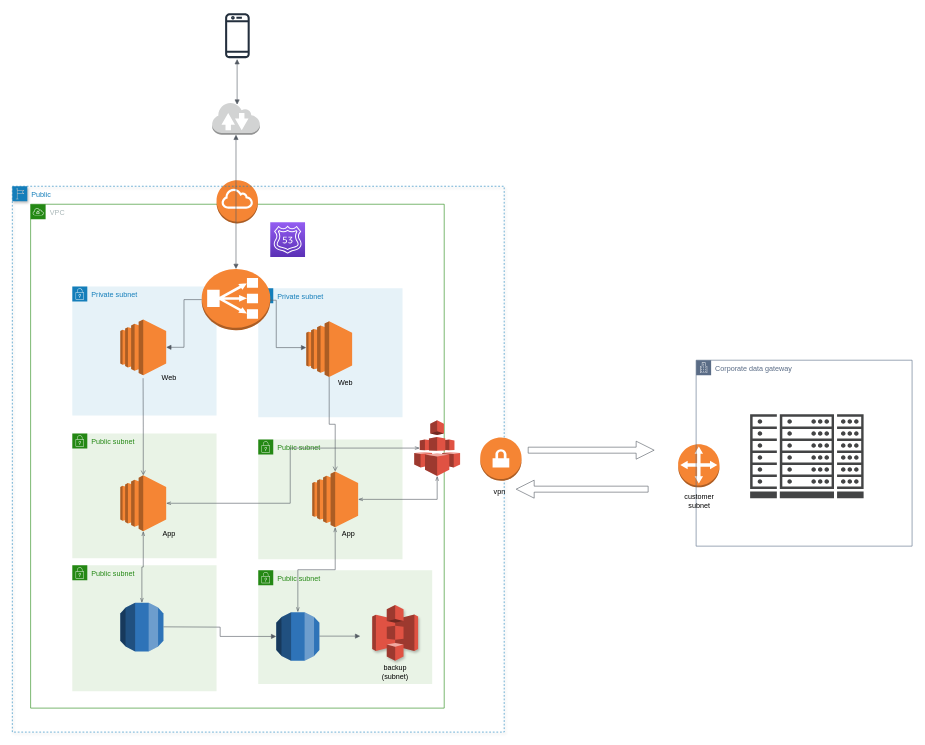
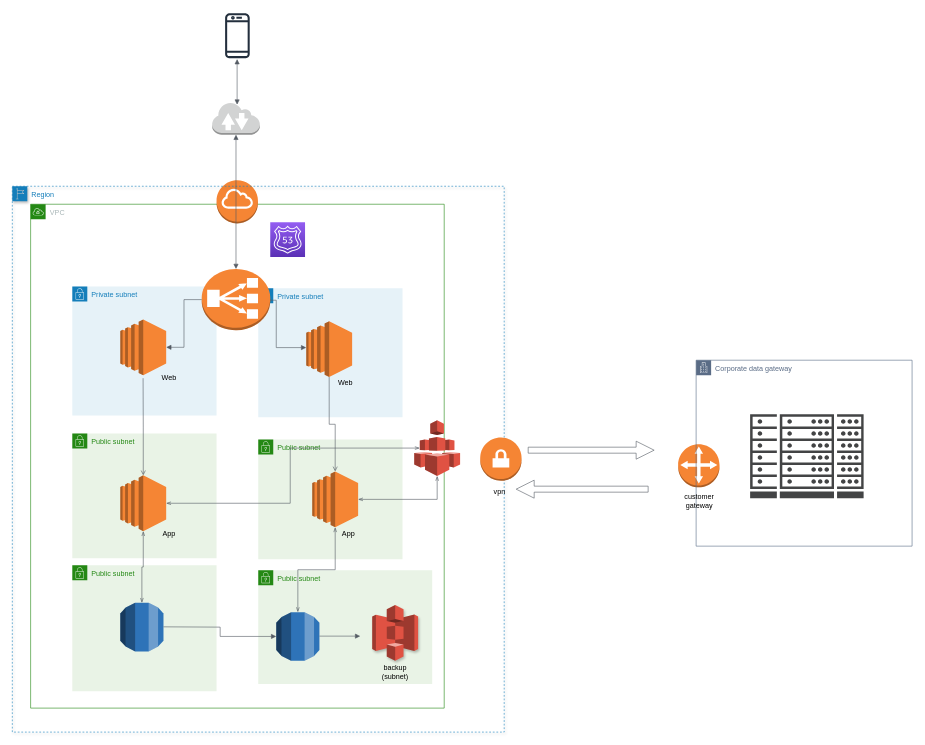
node "Public": label "Public" -> "Region"
node "customer subnet": label "customer subnet" -> "customer gateway"
